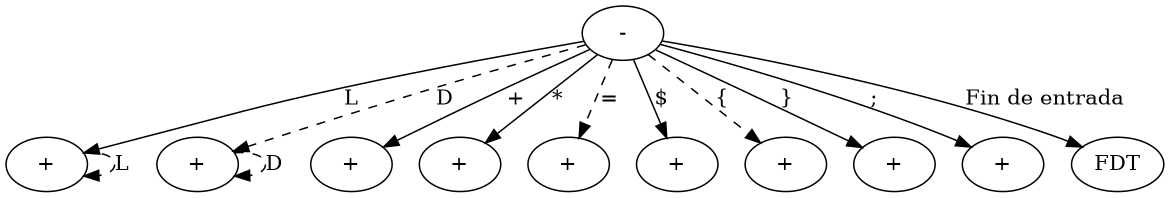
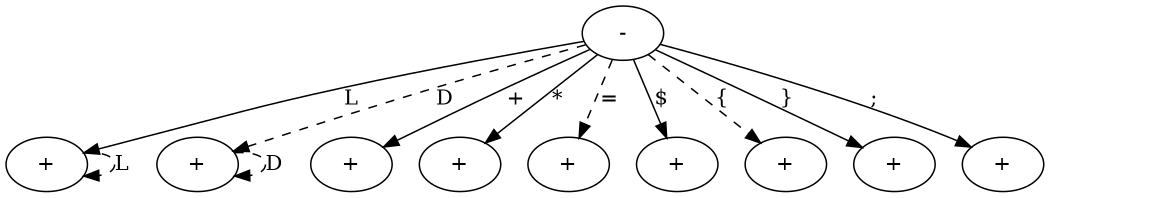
node "FDT": removed
